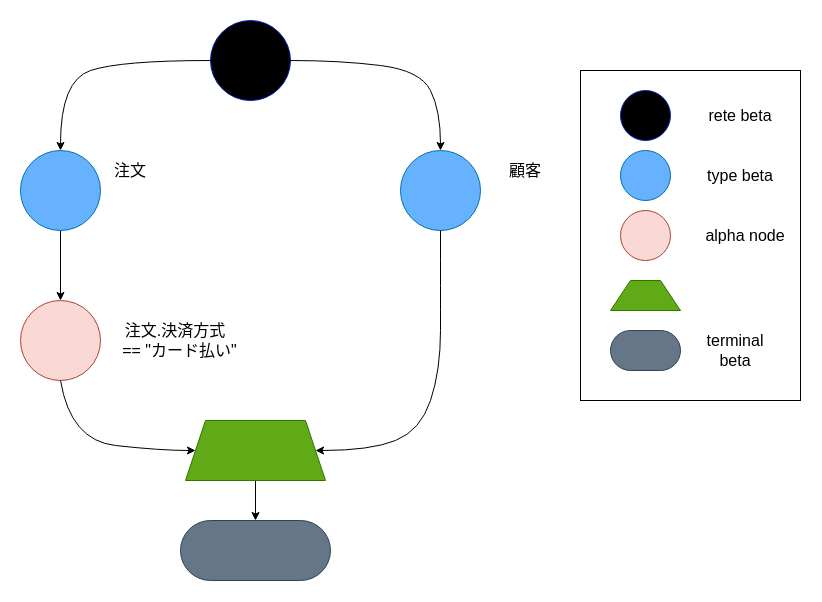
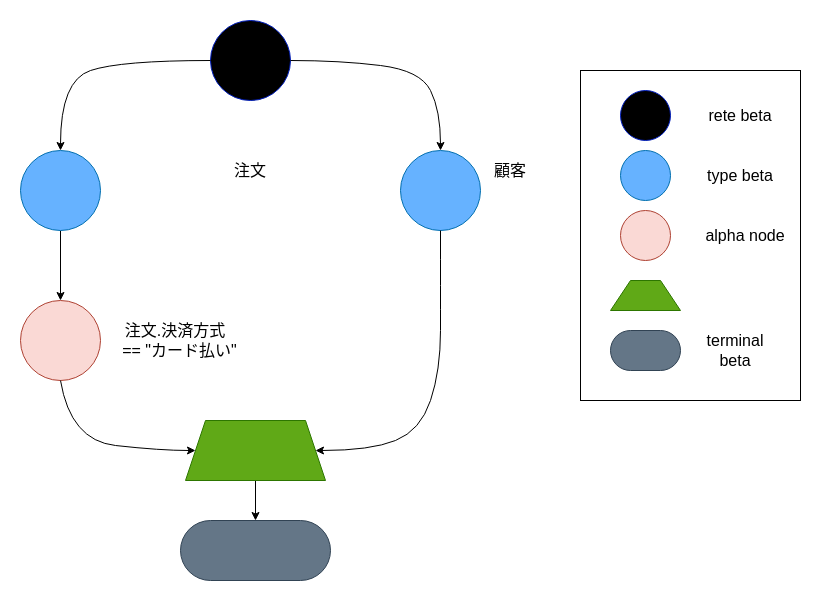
node "注文": moved (131, 171) -> (251, 171)
node "顧客": moved (526, 171) -> (511, 171)
